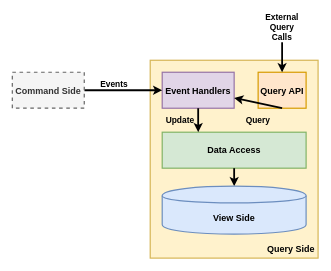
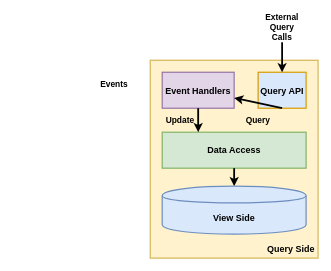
node "Command Side": removed
edge "Command Side" -> "Event Handlers": removed
node "Query API": fillcolor #ffe6cc -> #dae8fc
